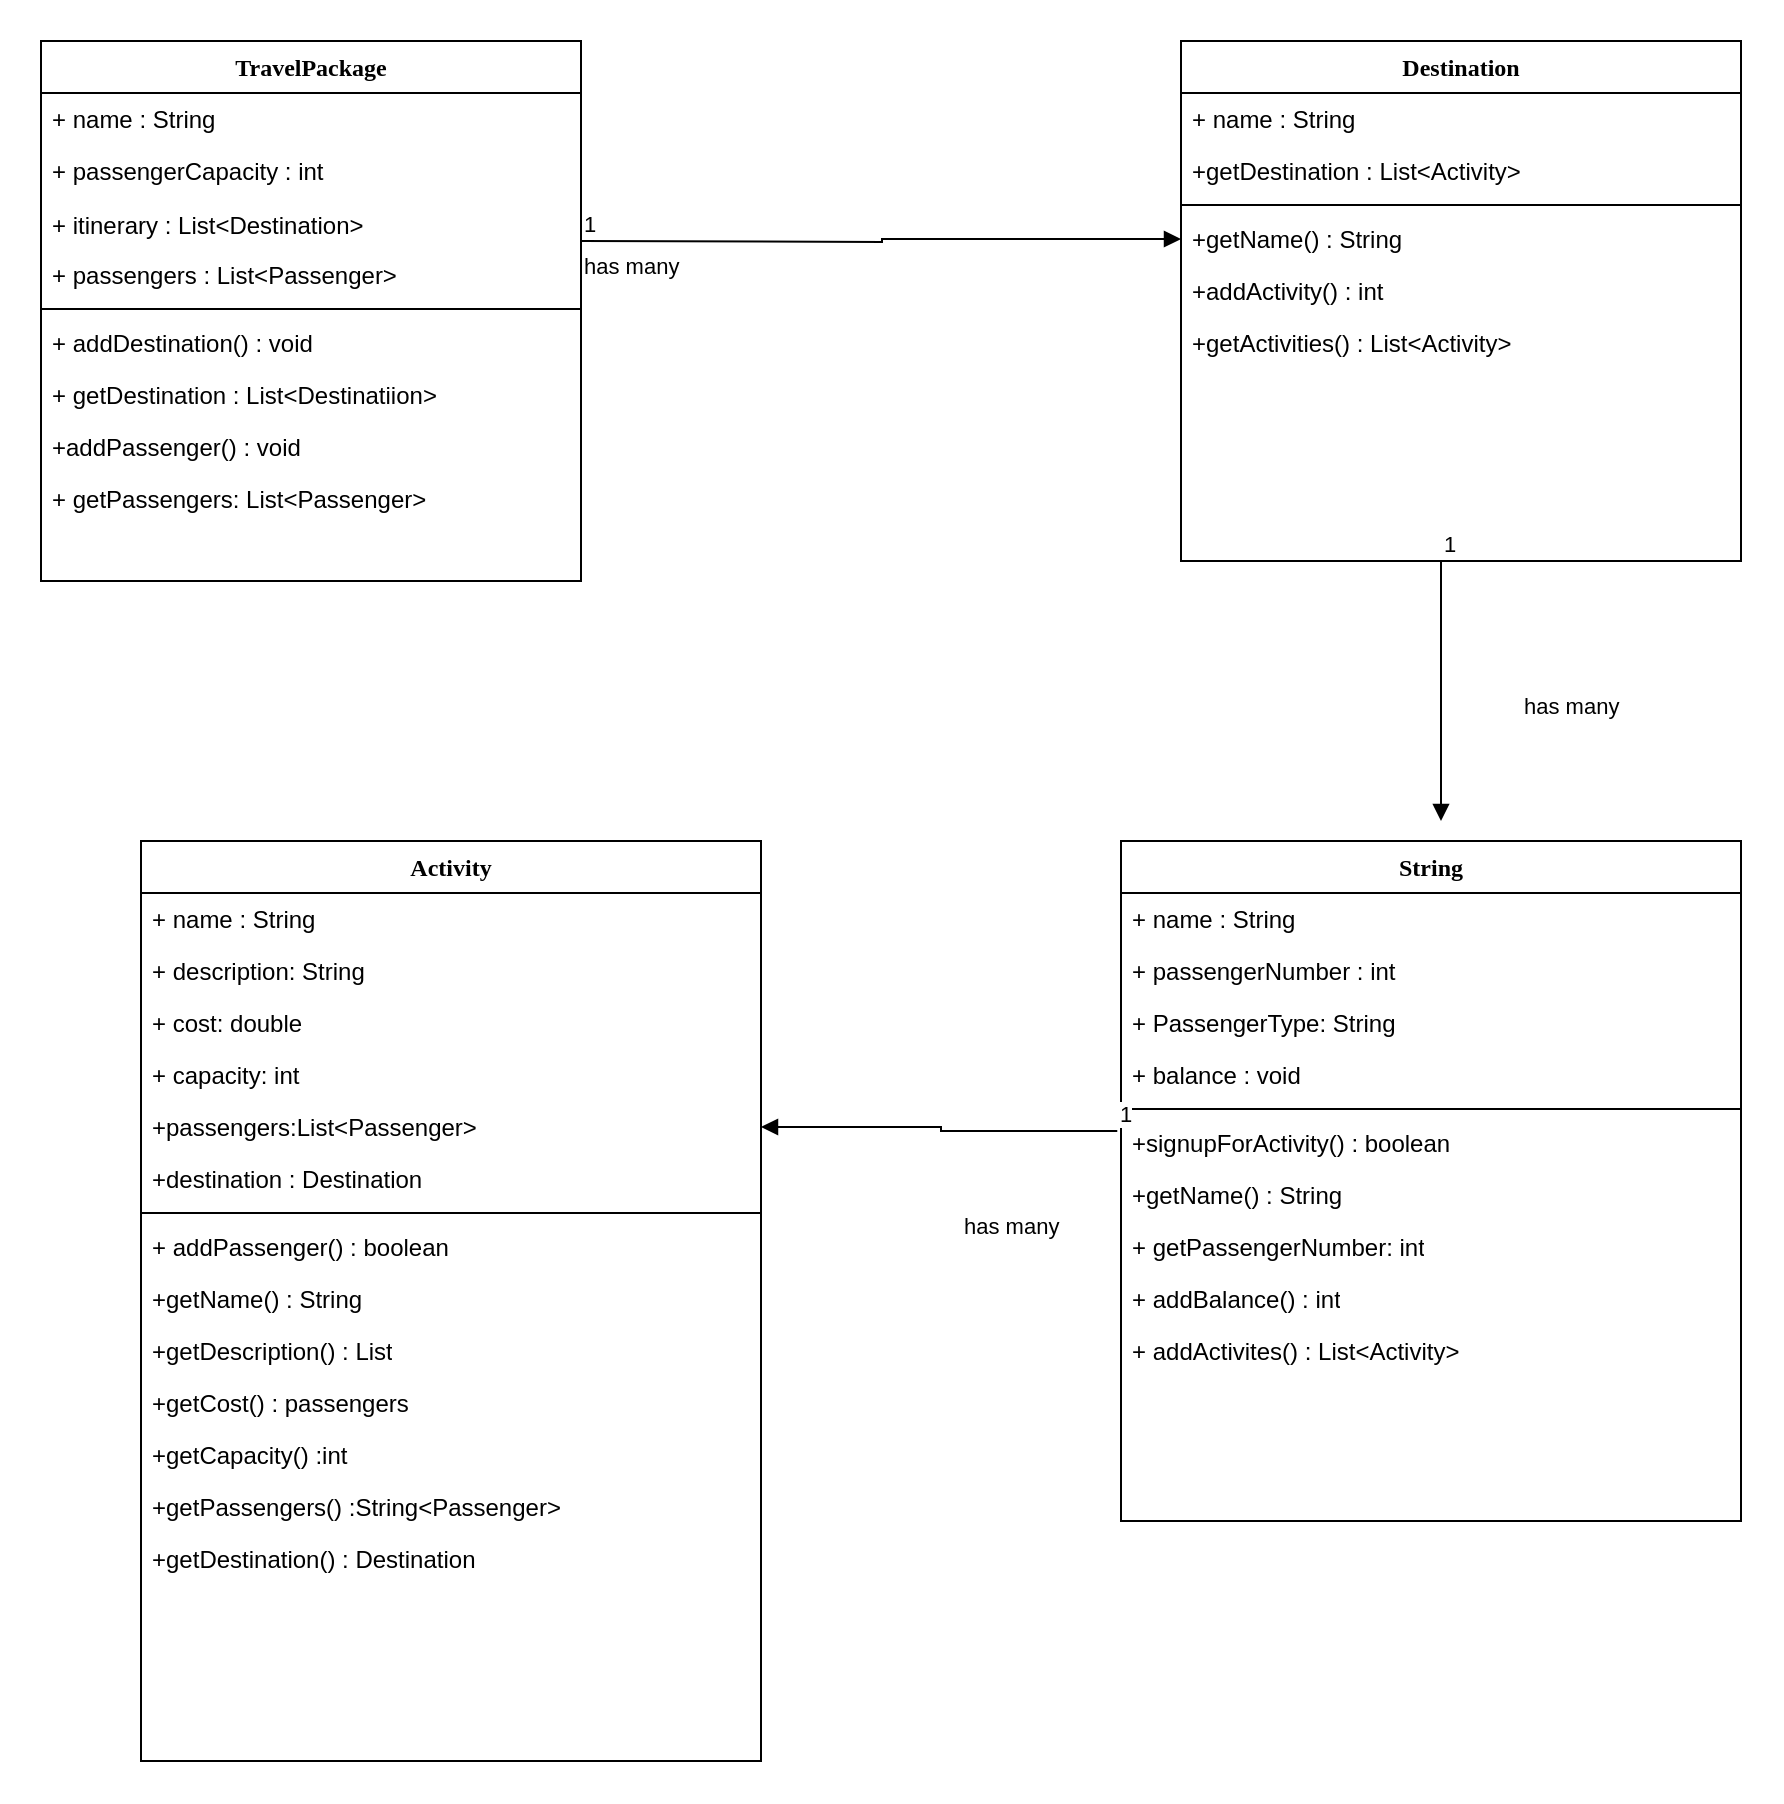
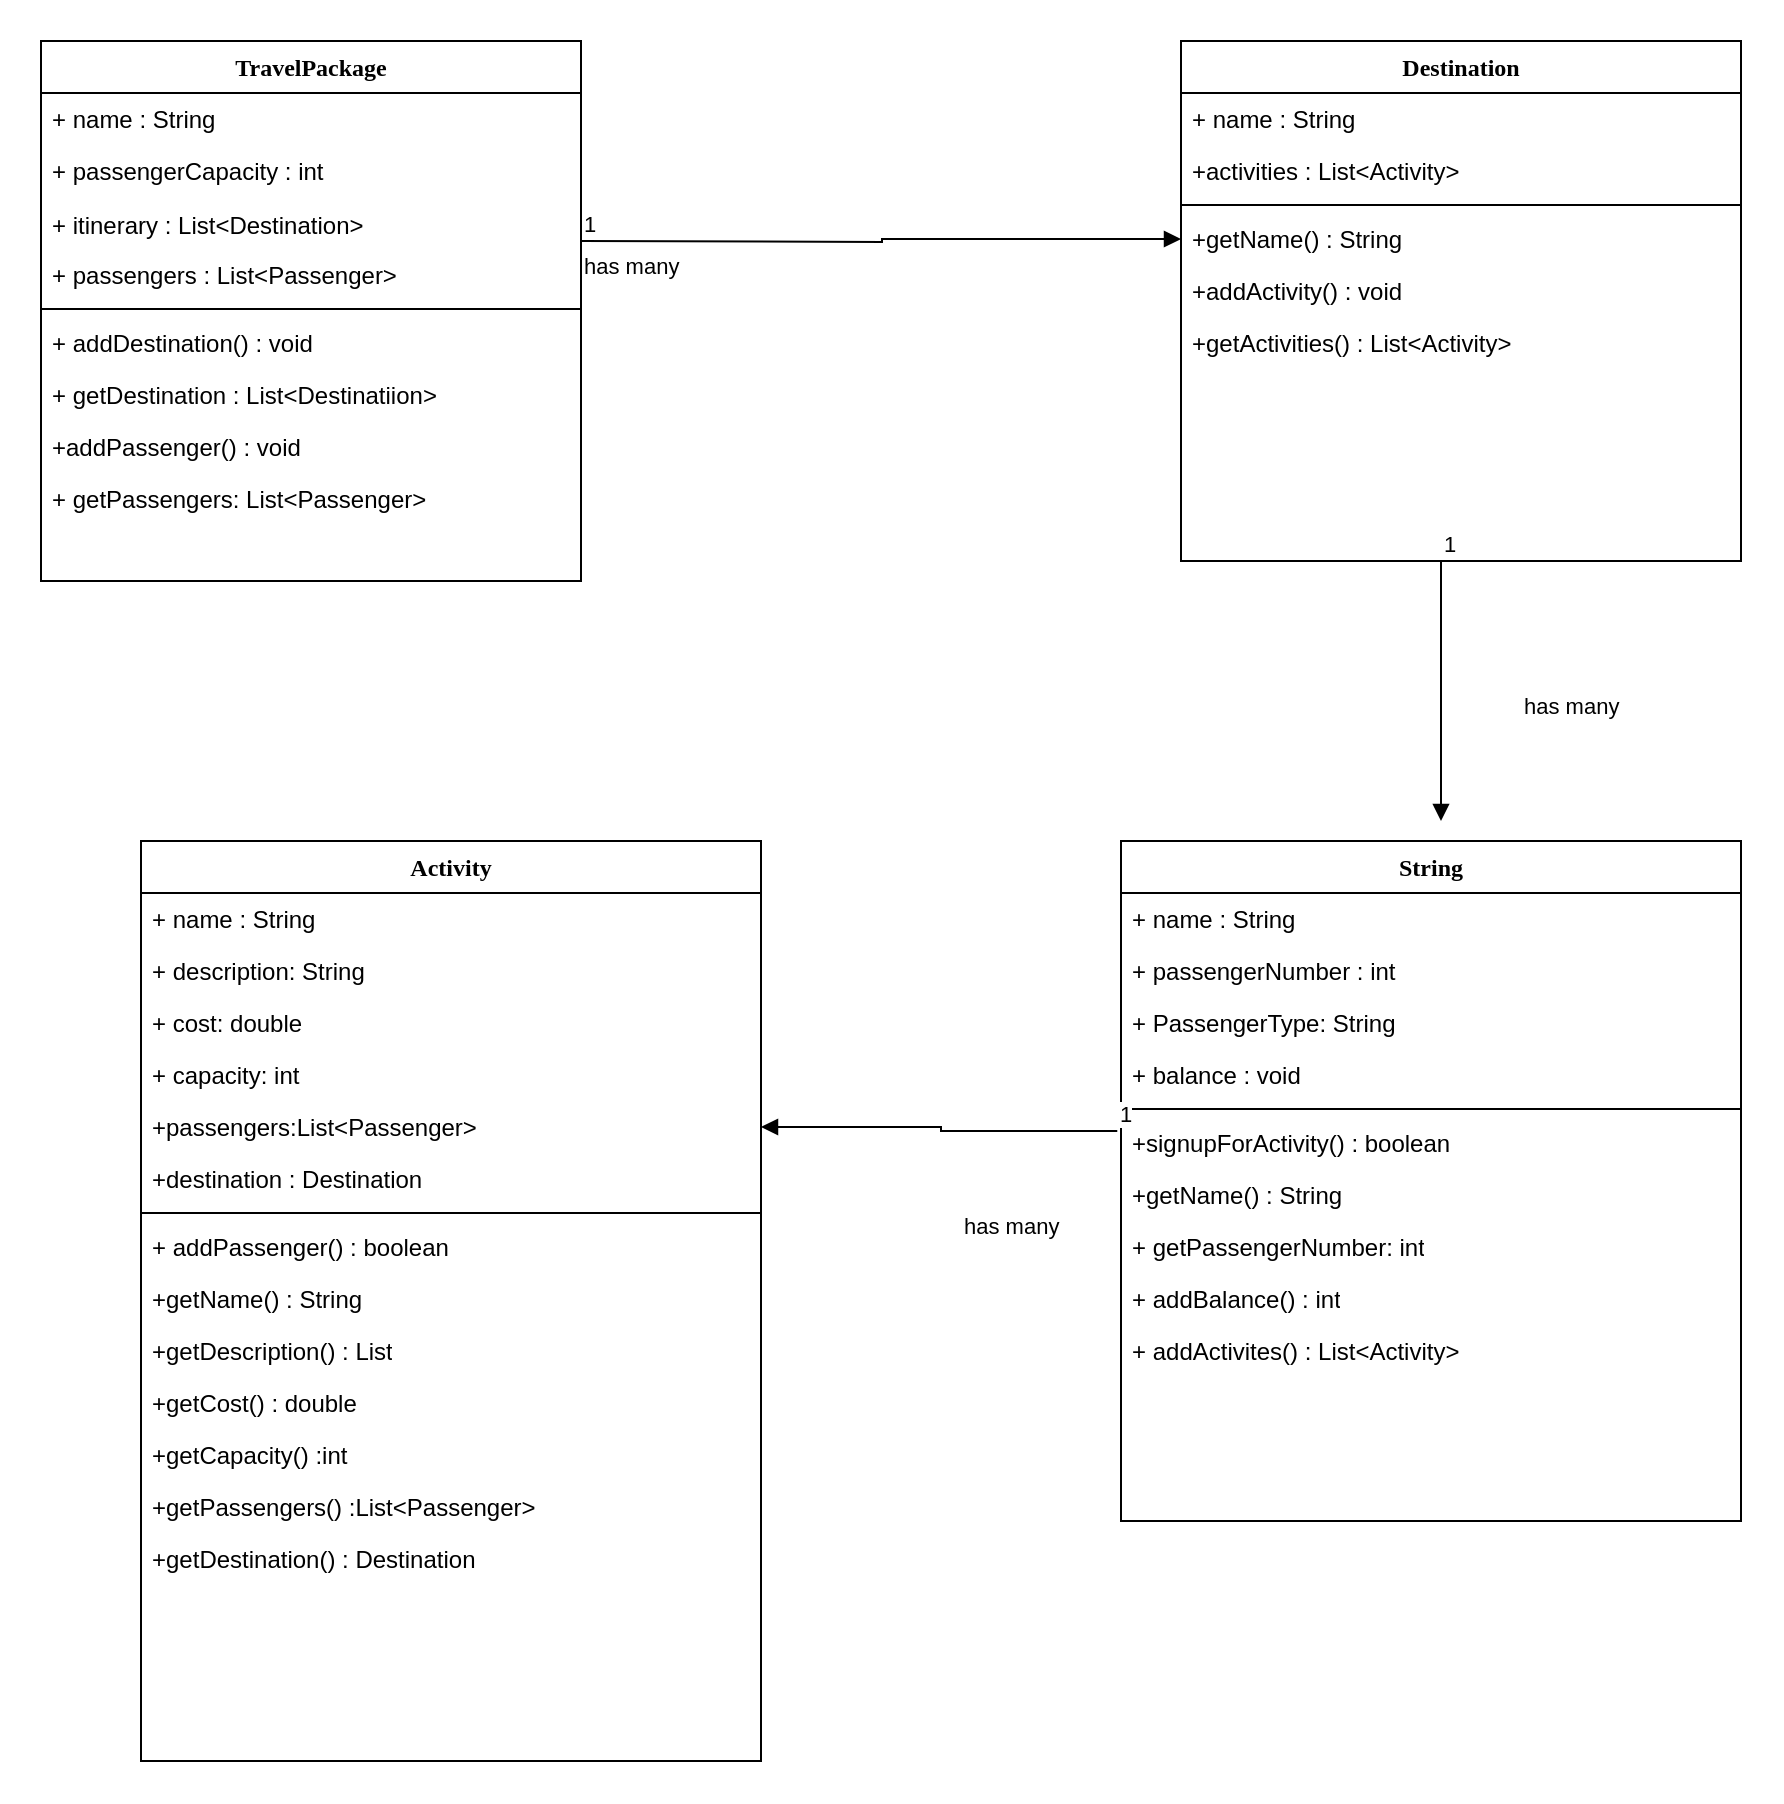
node "+getDestination : List<Activity>": label "+getDestination : List<Activity>" -> "+activities : List<Activity>"
node "+addActivity() : int": label "+addActivity() : int" -> "+addActivity() : void"
node "+getCost() : passengers": label "+getCost() : passengers" -> "+getCost() : double"
node "+getPassengers() :String<Passenger>": label "+getPassengers() :String<Passenger>" -> "+getPassengers() :List<Passenger>"
